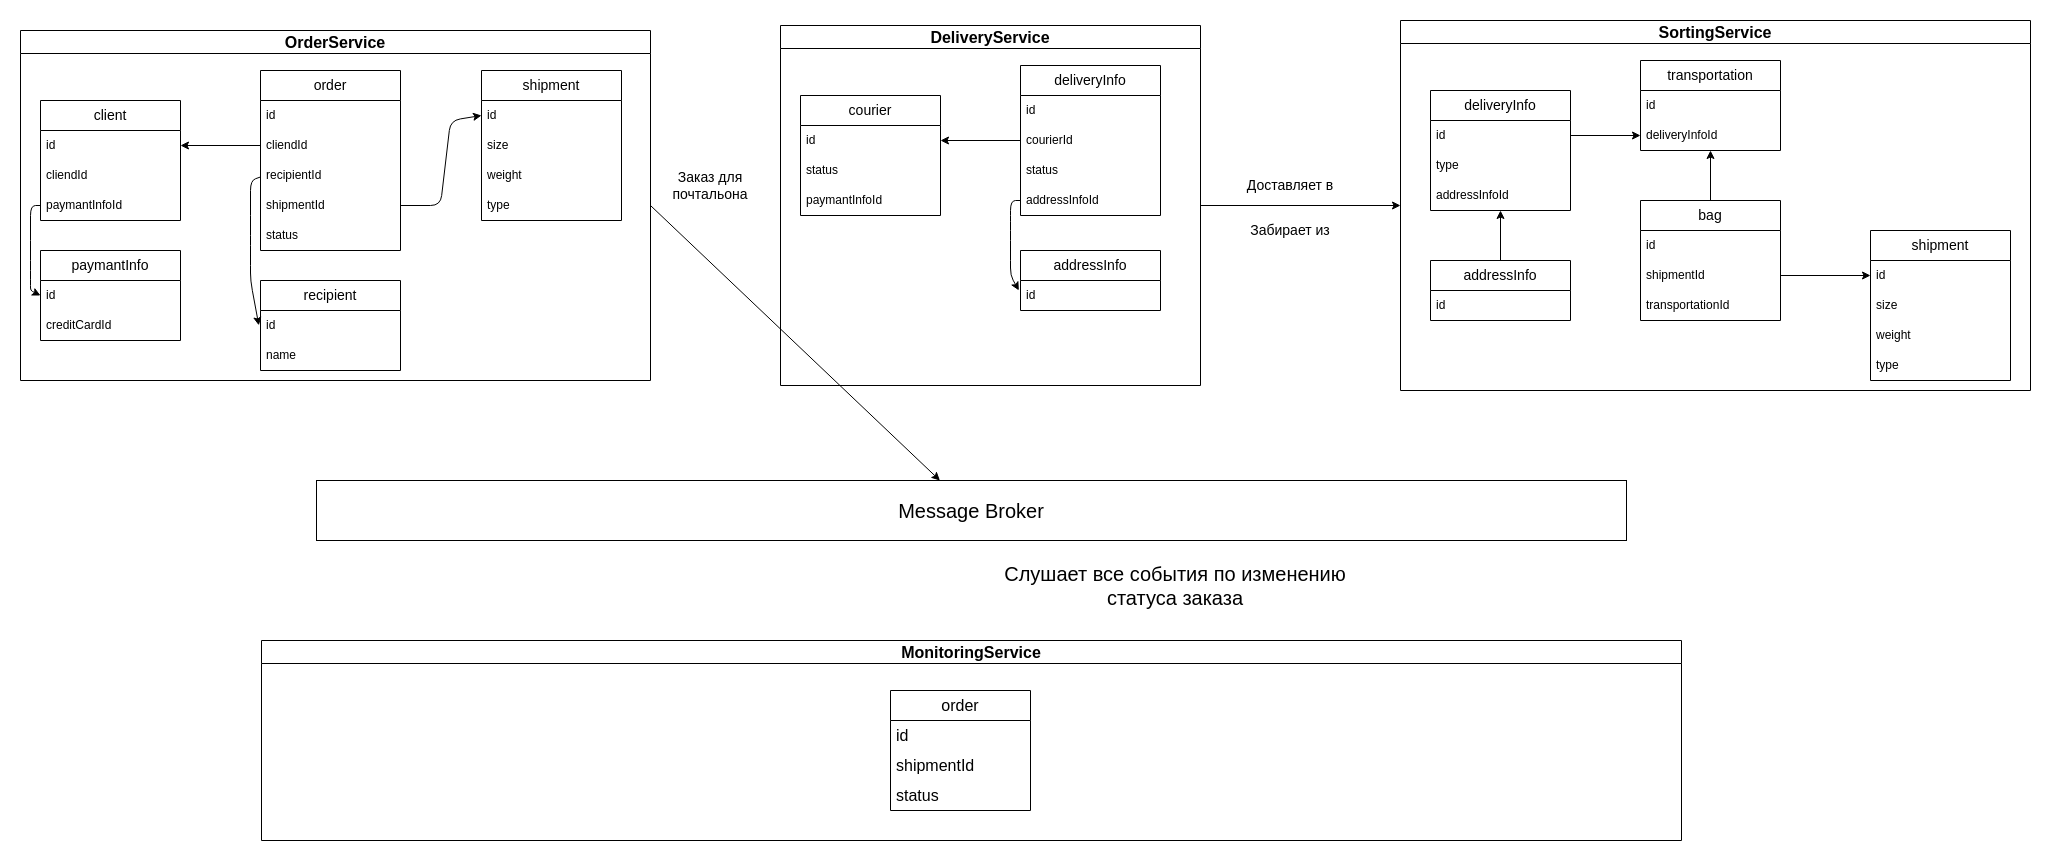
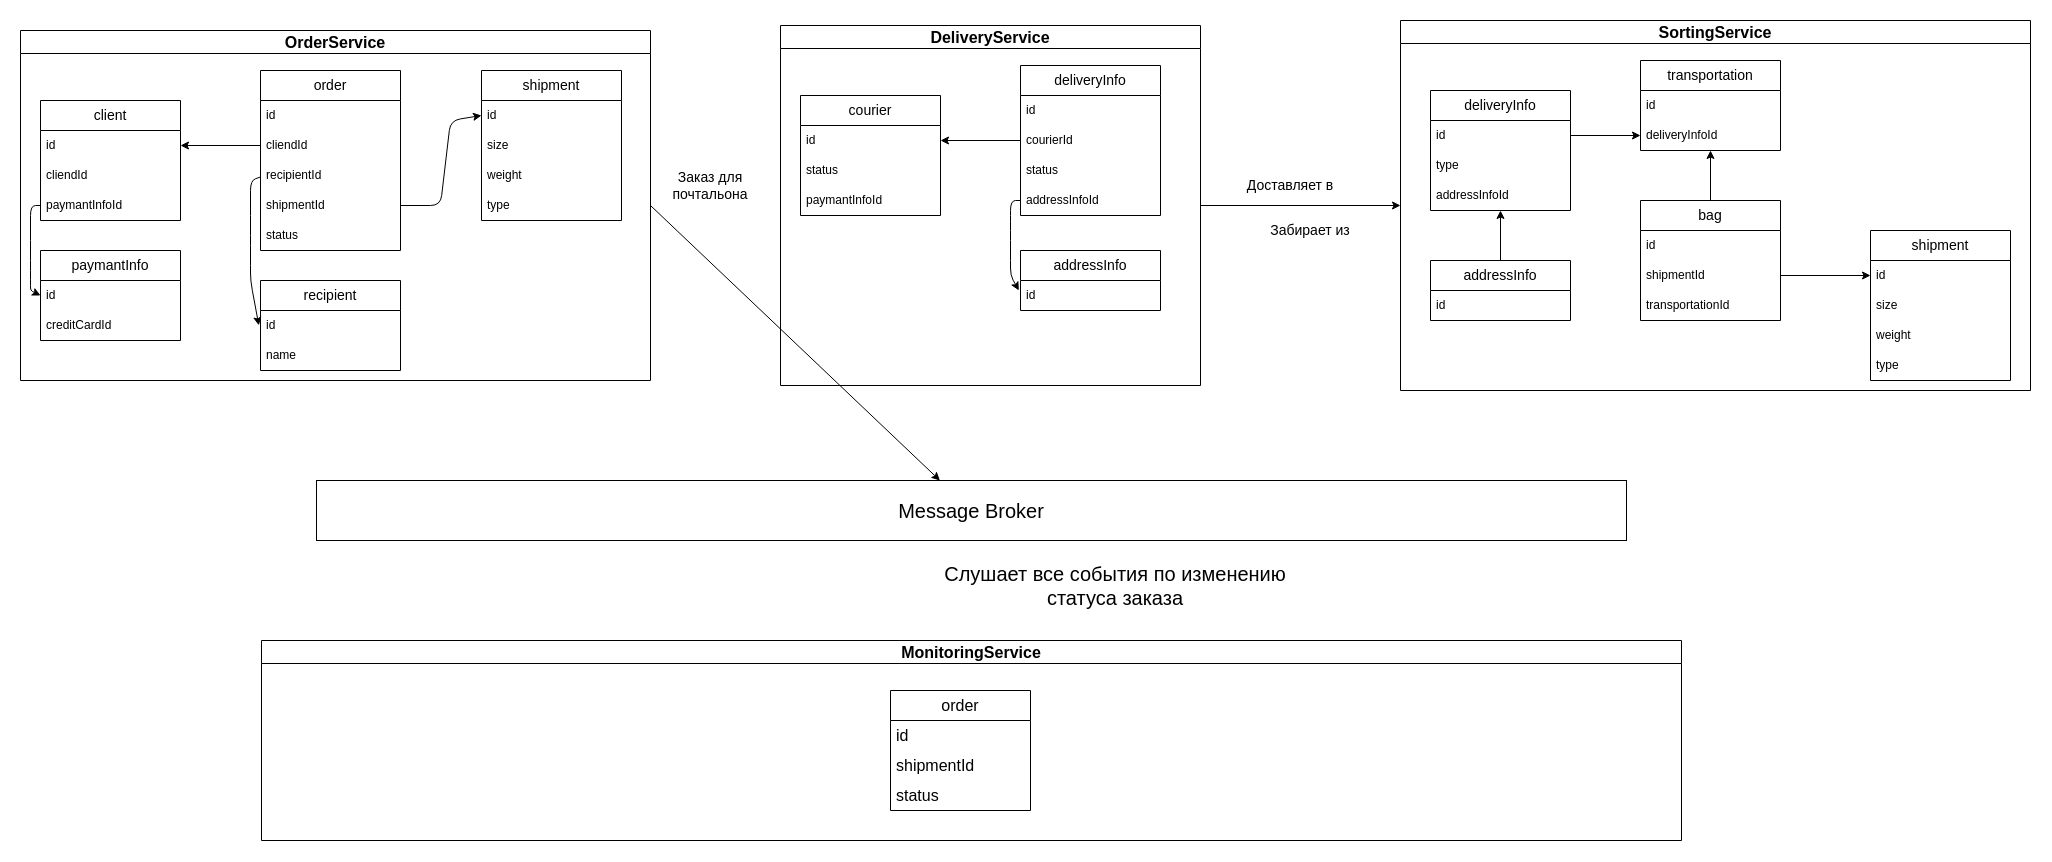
node "Забирает из": moved (1291, 231) -> (1311, 231)
node "Слушает все события по изменению статуса заказа": moved (1176, 586) -> (1116, 586)
